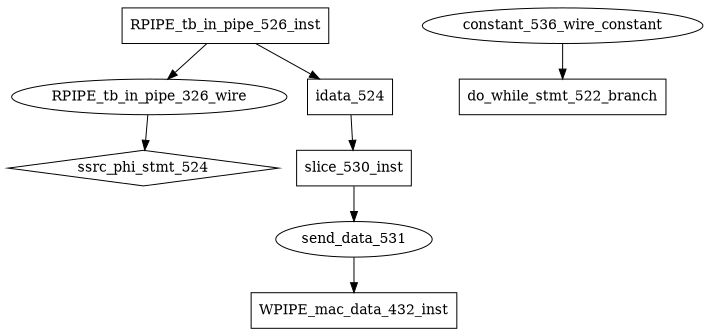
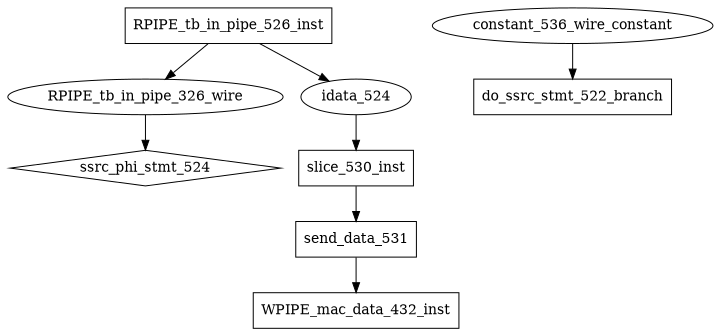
node "idata_524": shape box -> ellipse
node "do_while_stmt_522_branch": label "do_while_stmt_522_branch" -> "do_ssrc_stmt_522_branch"
node "send_data_531": shape ellipse -> box
